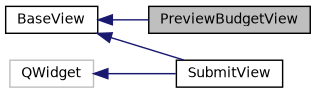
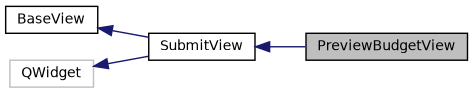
edge "PreviewBudgetView" -> "BaseView": now "PreviewBudgetView" -> "SubmitView"
